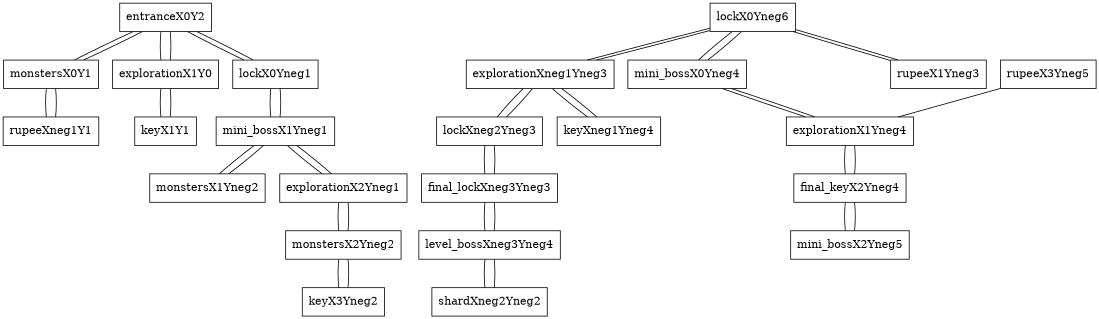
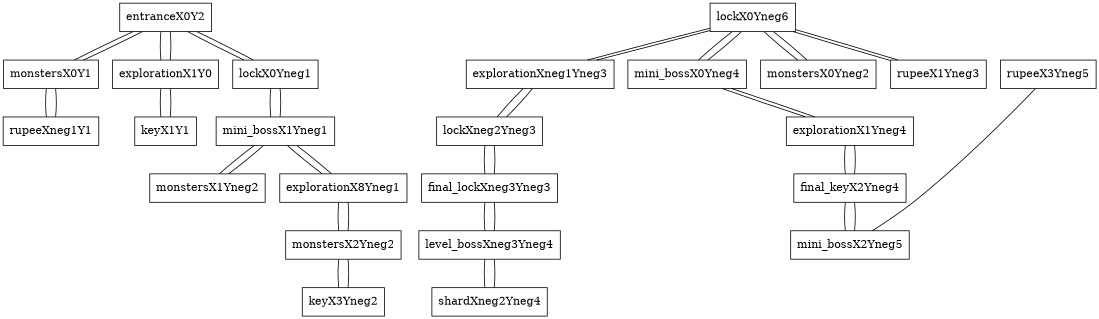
node "monstersX0Yneg2": added
edge "rupeeX3Yneg5" -- "explorationX1Yneg4": now "rupeeX3Yneg5" -- "mini_bossX2Yneg5"
node "keyXneg1Yneg4": removed
node "explorationX2Yneg1": label "explorationX2Yneg1" -> "explorationX8Yneg1"
node "shardXneg2Yneg2": label "shardXneg2Yneg2" -> "shardXneg2Yneg4"
